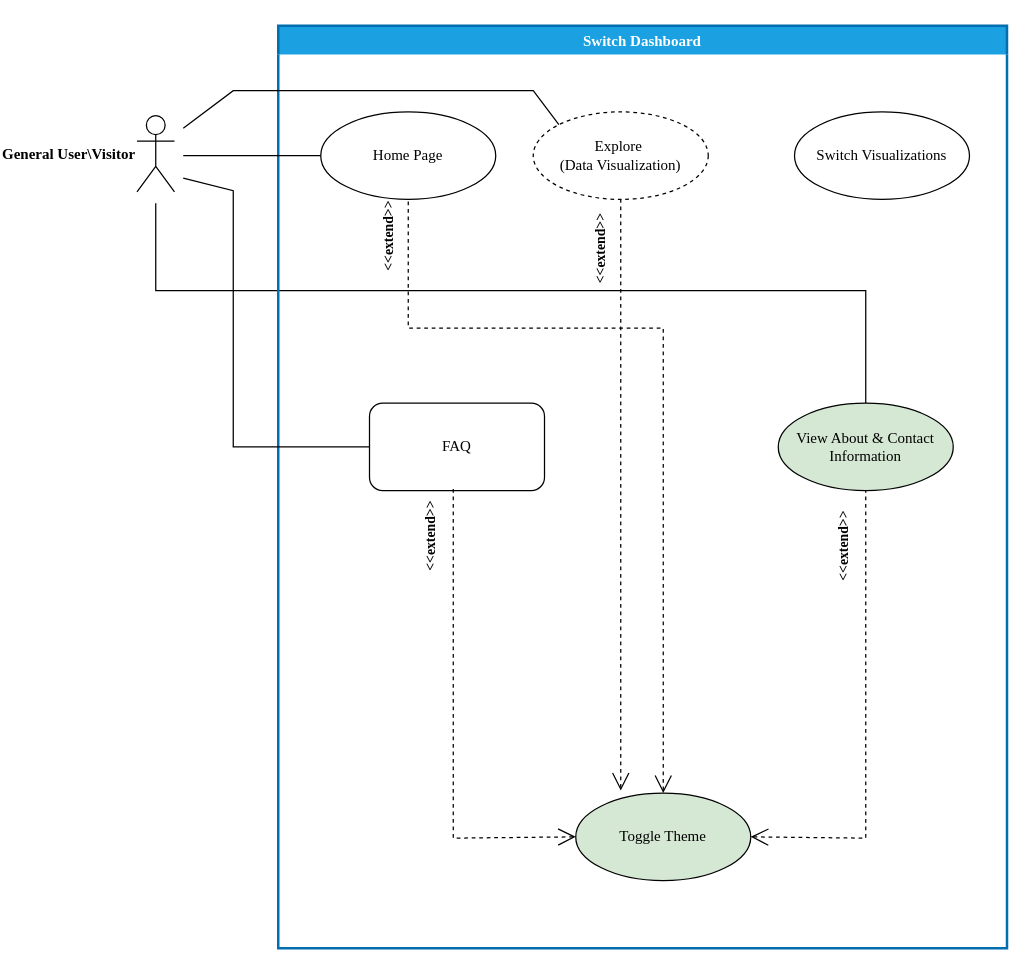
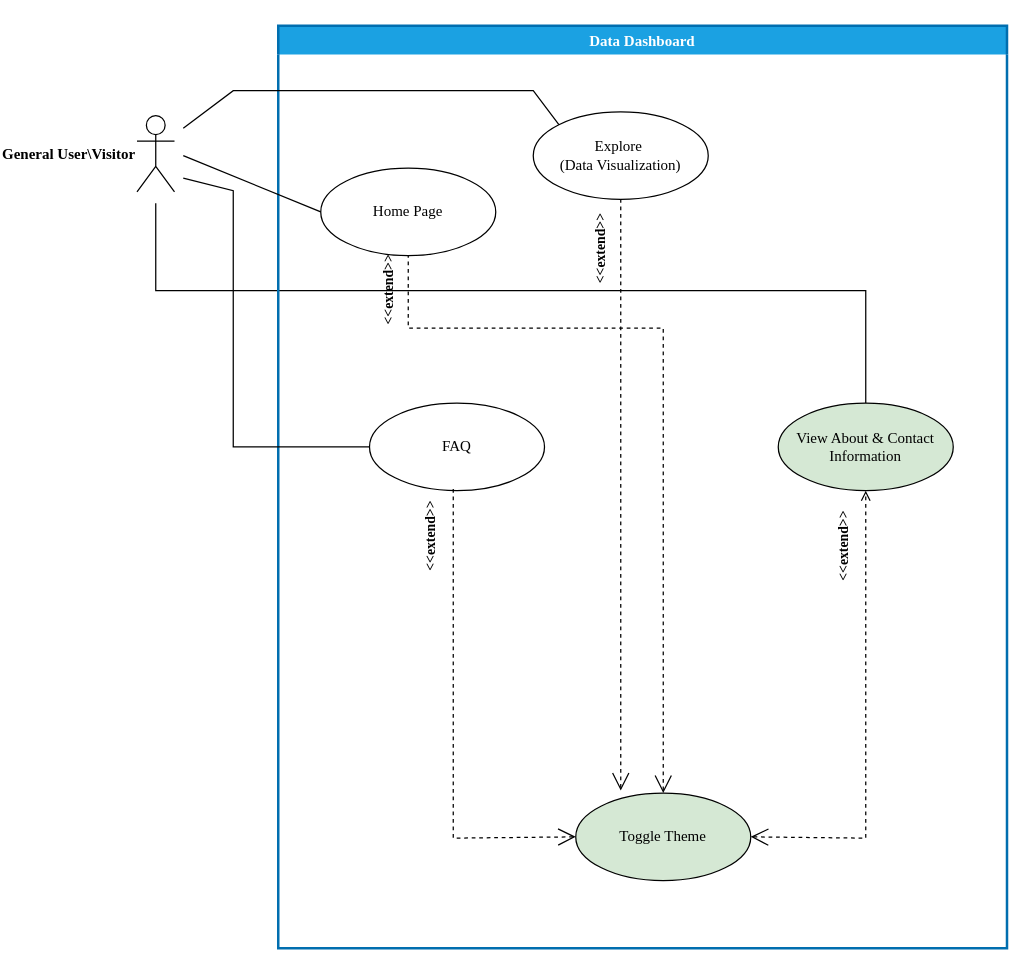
node "Switch Dashboard": label "Switch Dashboard" -> "Data Dashboard"
node "Home Page": moved (408, 156) -> (408, 212)
node "Explore (Data Visualization)": style dashed -> solid
node "Switch Visualizations": removed
node "FAQ": shape rounded rectangle -> ellipse
edge "View About & Contact Information" -> "Toggle Theme": arrowhead none -> open
